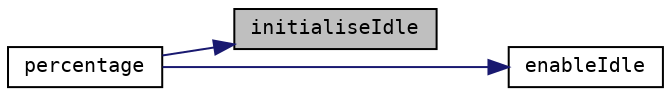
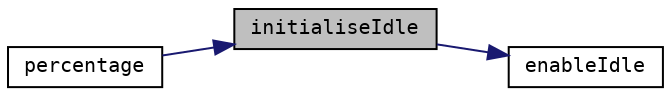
edge "percentage" -> "enableIdle": now "initialiseIdle" -> "enableIdle"
